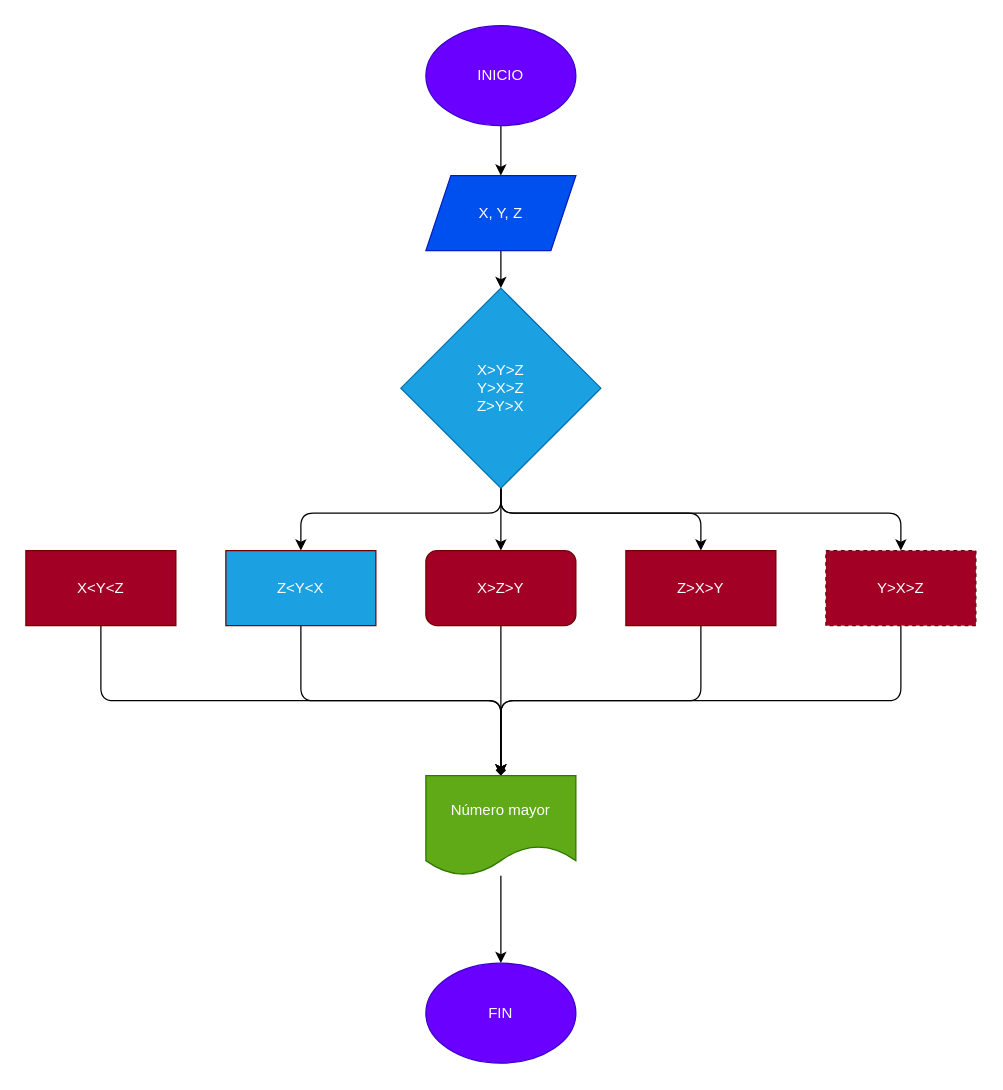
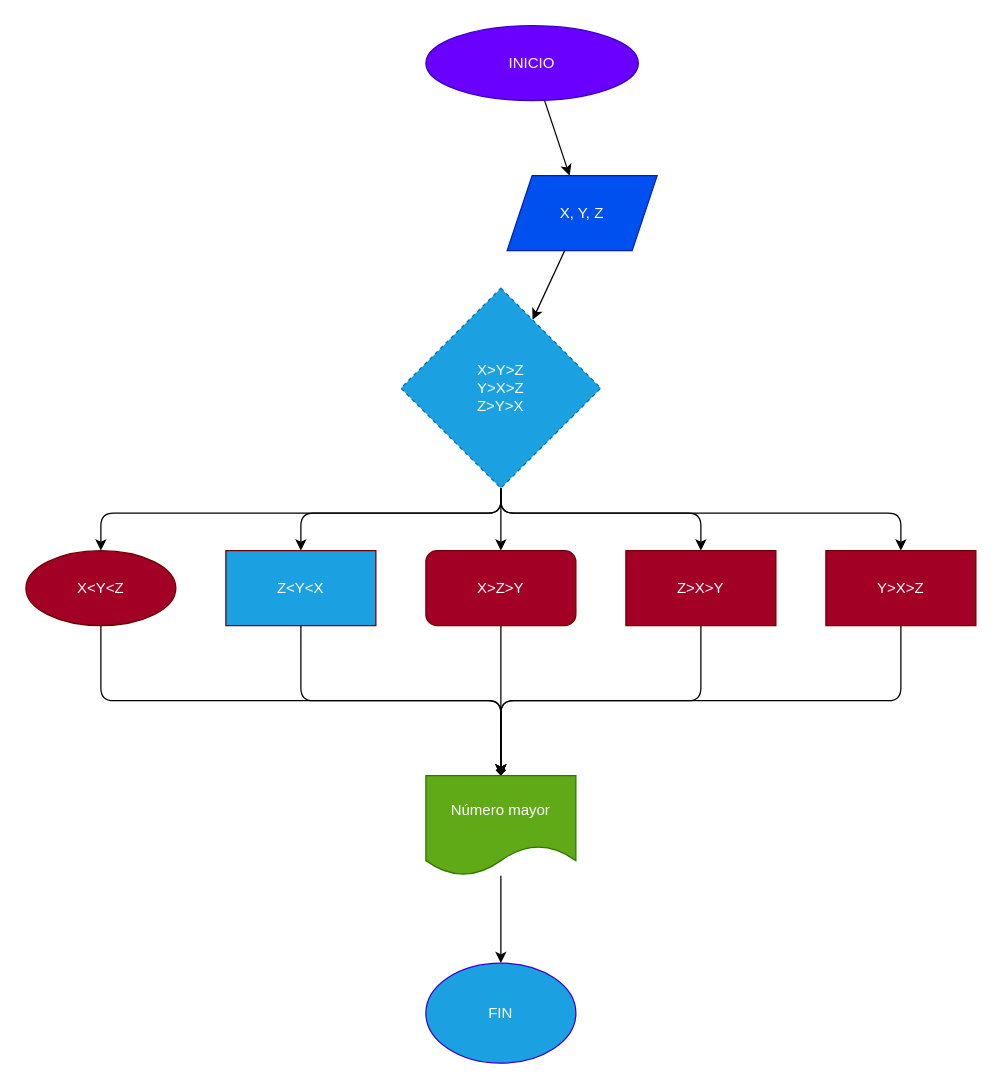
node "INICIO": size 150x100 -> 213x75
node "X, Y, Z": moved (501, 213) -> (582, 213)
node "X>Y>Z Y>X>Z Z>Y>X": style solid -> dashed
edge "X>Y>Z Y>X>Z Z>Y>X" -> "X<Y<Z": added
node "X<Y<Z": shape rectangle -> ellipse
node "Y>X>Z": style dashed -> solid
node "FIN": fillcolor #6a00ff -> #1ba1e2
